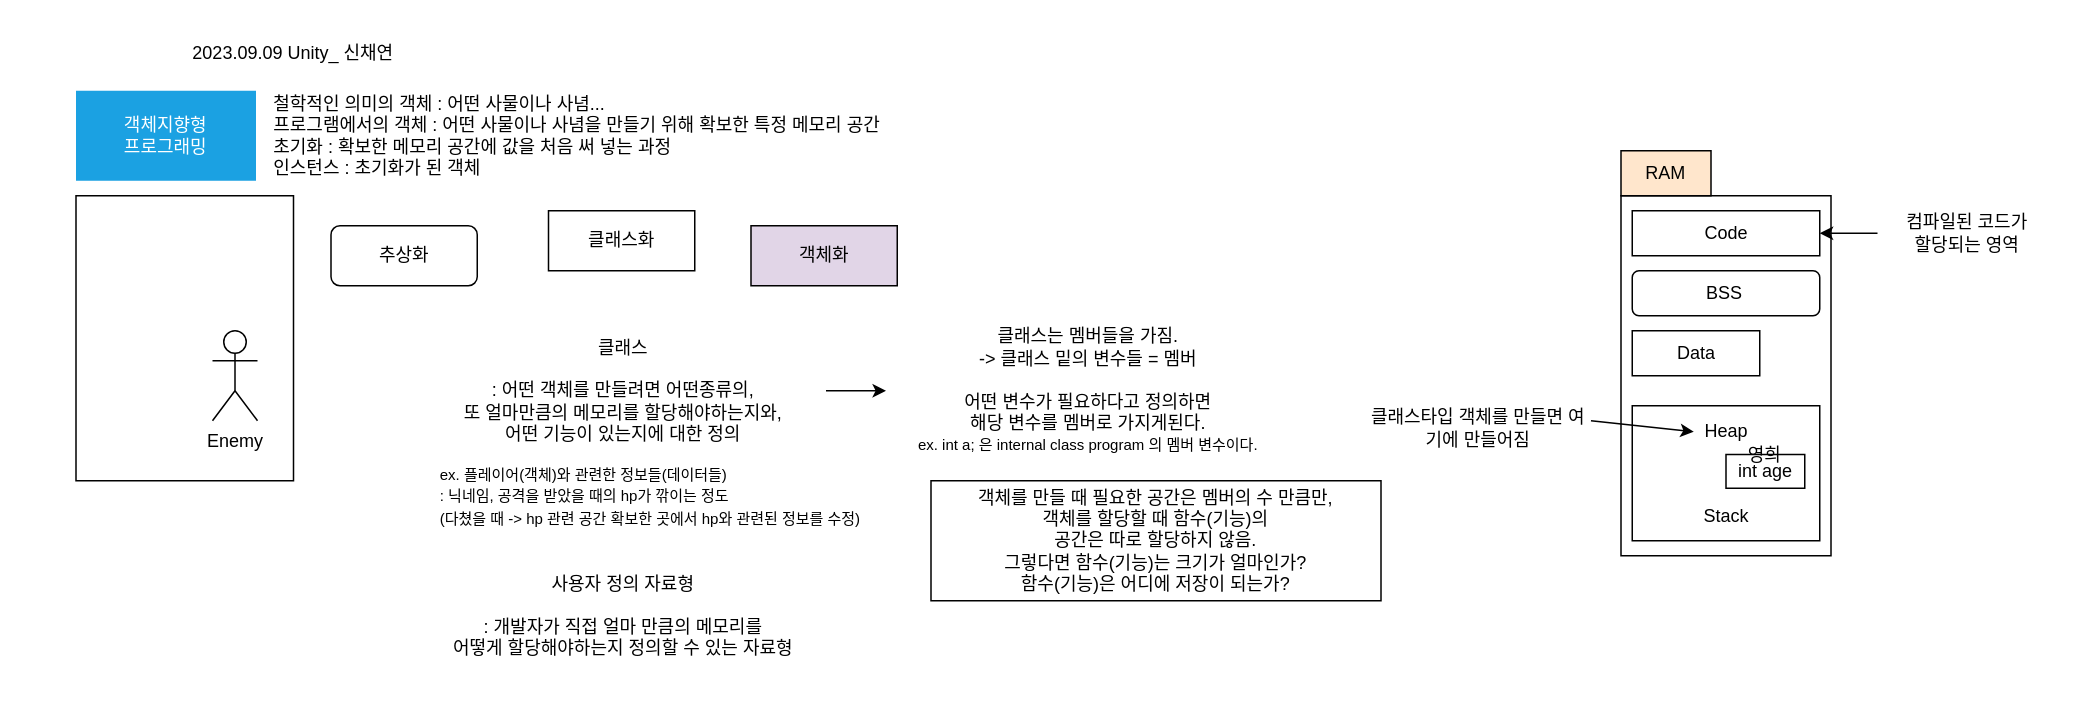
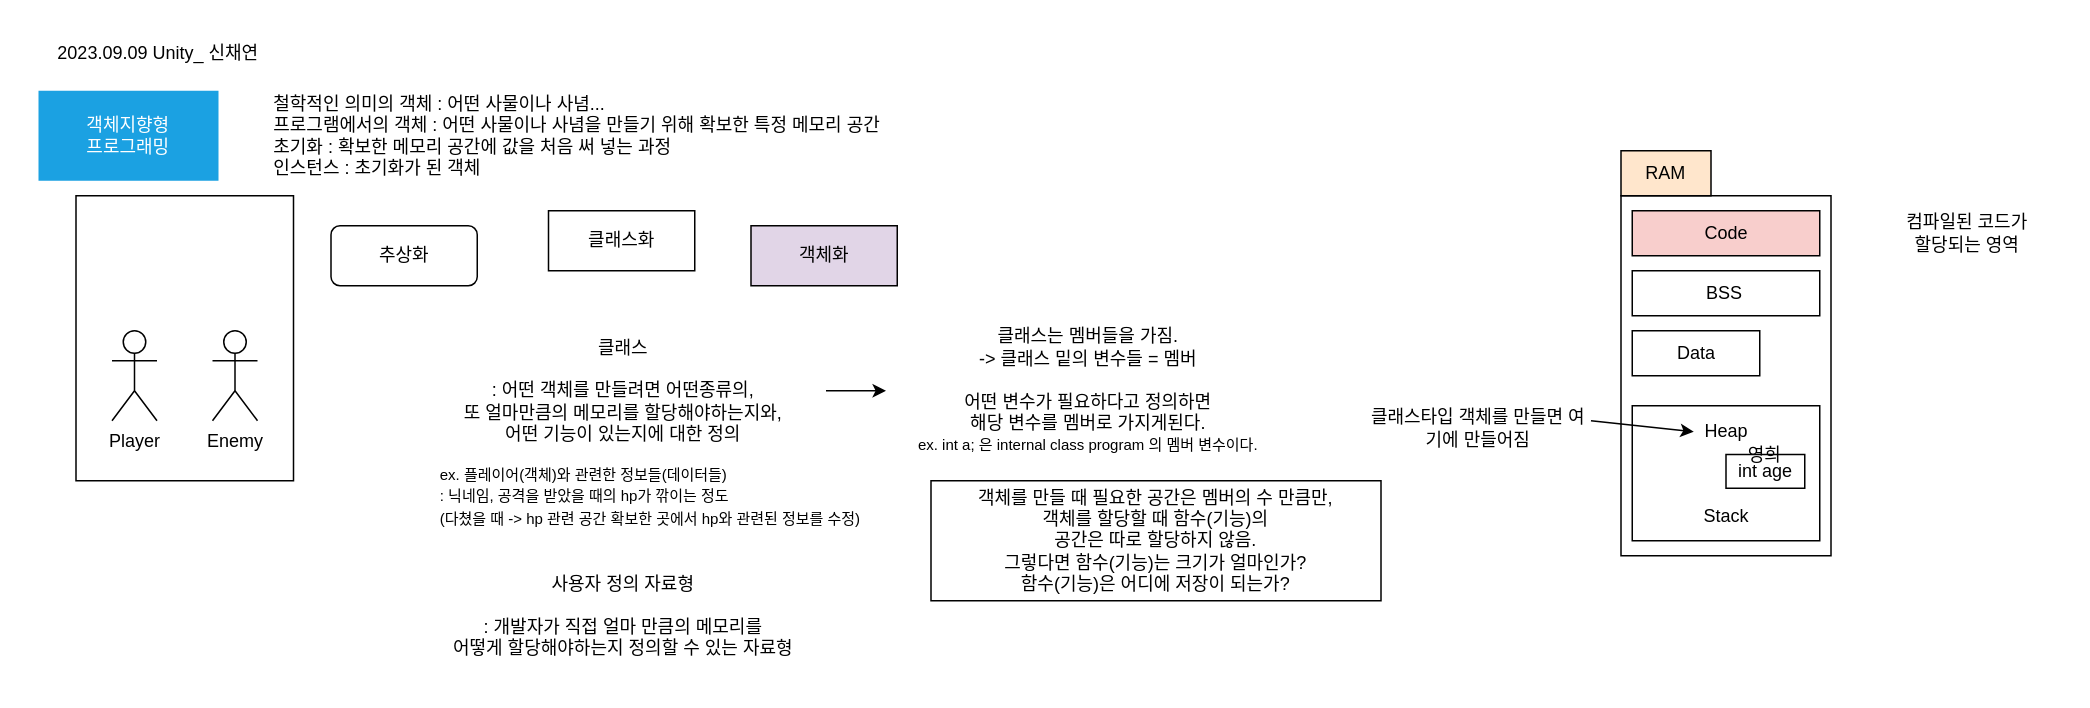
node "2023.09.09 Unity_ 신채연": moved (293, 53) -> (158, 53)
node "객체지향형 프로그래밍": moved (166, 136) -> (128, 136)
node "Code": fillcolor #ffffff -> #f8cecc
edge "컴파일된 코드가 할당되는 영역" -> "Code": removed
node "BSS": shape rounded rectangle -> rectangle
node "Player": added
